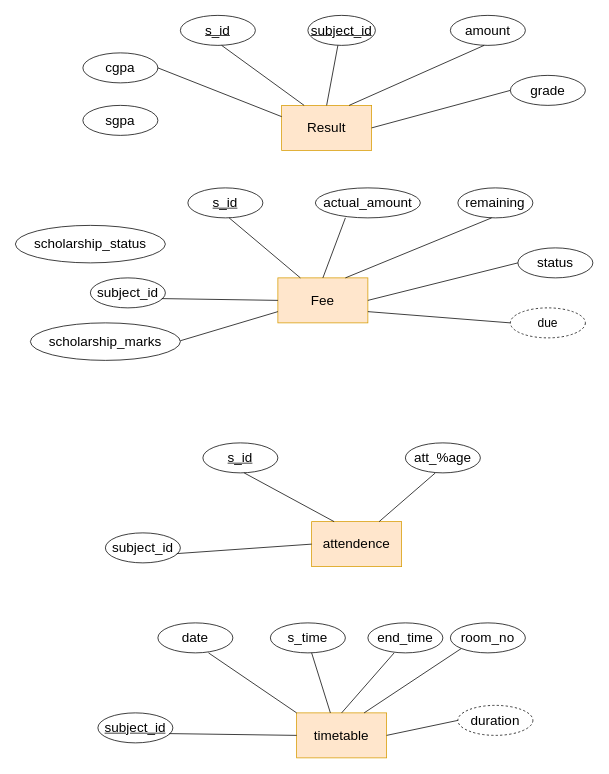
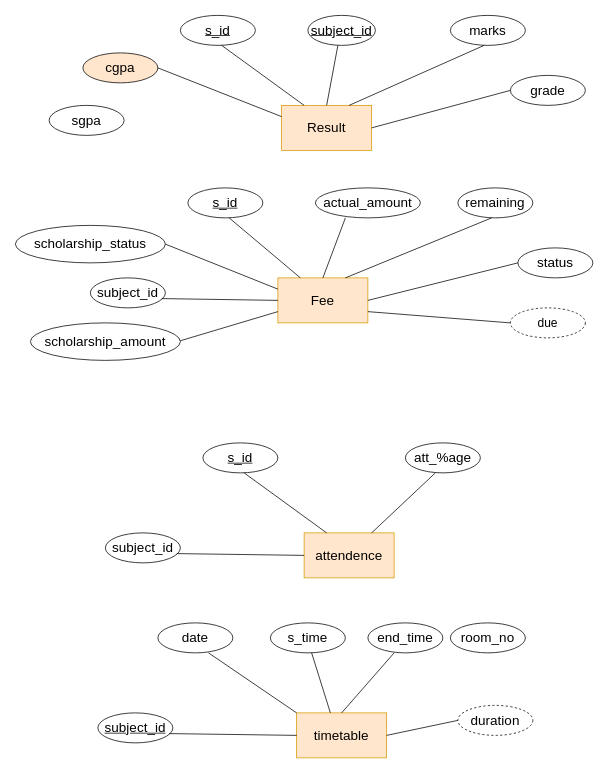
node "amount": label "amount" -> "marks"
node "cgpa": fillcolor #ffffff -> #ffe6cc
node "sgpa": moved (120, 120) -> (87, 120)
edge "scholarship_status" -- "Fee": added
node "scholarship_marks": label "scholarship_marks" -> "scholarship_amount"
node "attendence": moved (357, 544) -> (349, 555)
edge "room_no" -- "timetable": removed
